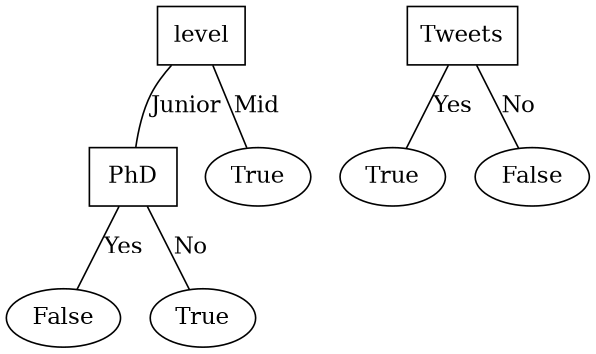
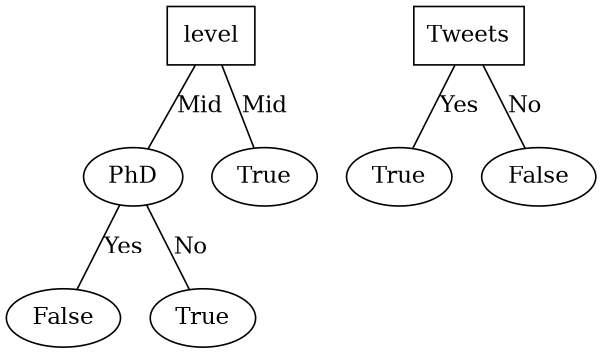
edge "level" -- "PhD": label "Junior" -> "Mid"
node "PhD": shape box -> ellipse
